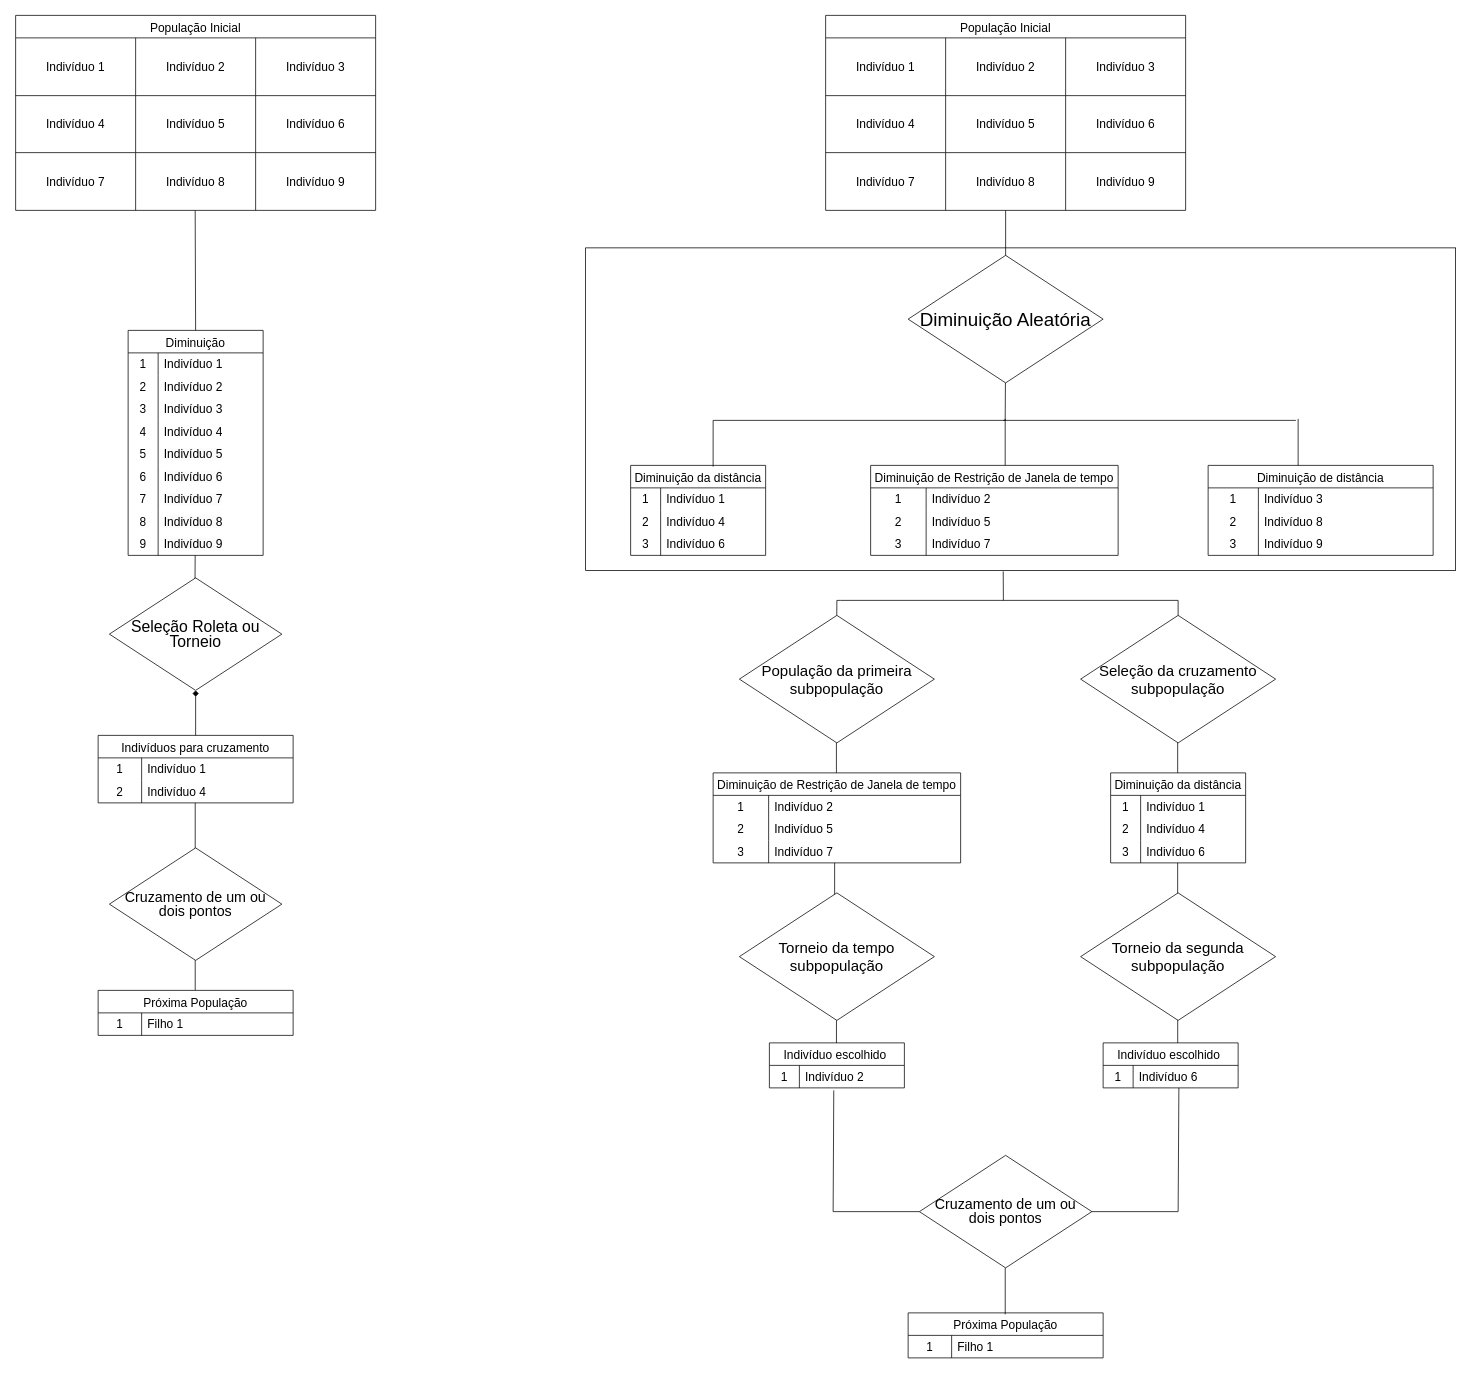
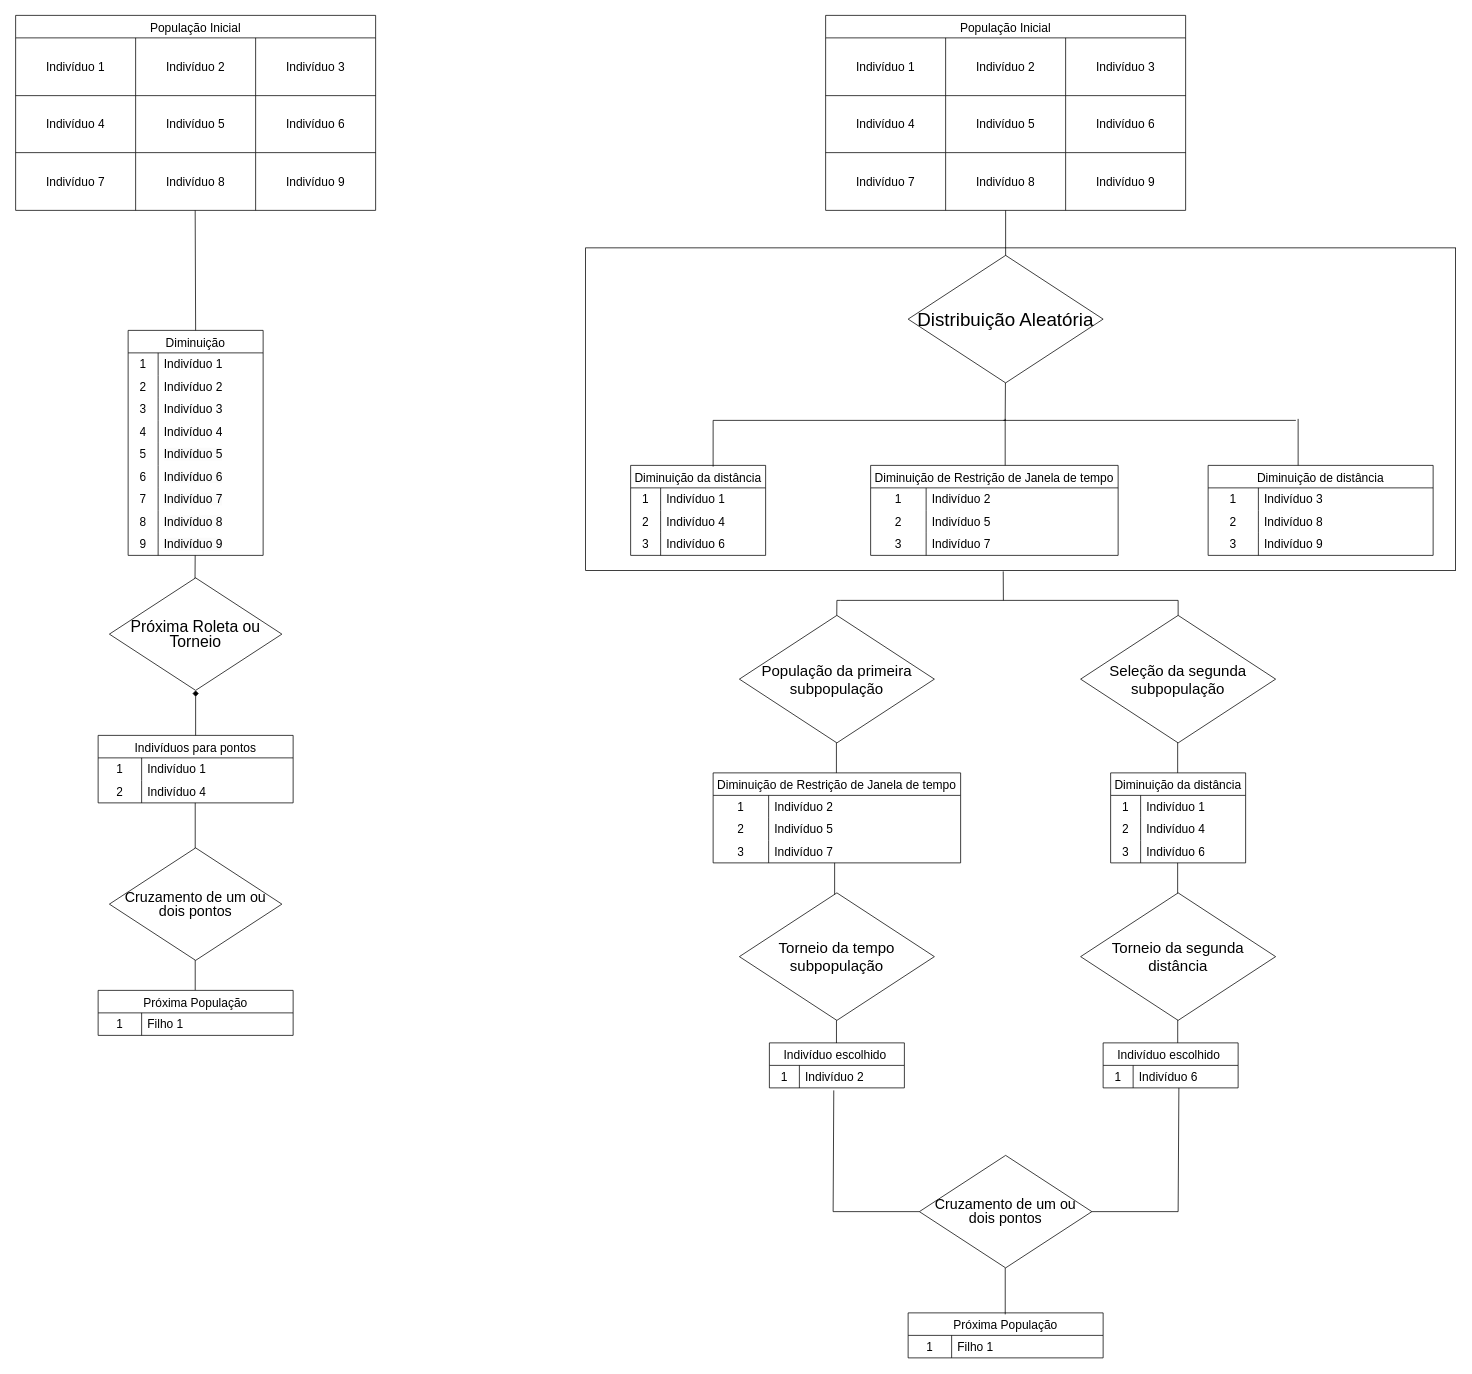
node "Diminuição Aleatória": label "Diminuição Aleatória" -> "Distribuição Aleatória"
node "Seleção Roleta ou Torneio": label "Seleção Roleta ou Torneio" -> "Próxima Roleta ou Torneio"
node "Seleção da cruzamento subpopulação": label "Seleção da cruzamento subpopulação" -> "Seleção da segunda subpopulação"
node "Indivíduos para cruzamento": label "Indivíduos para cruzamento" -> "Indivíduos para pontos"
node "Torneio da segunda subpopulação": label "Torneio da segunda subpopulação" -> "Torneio da segunda distância"
